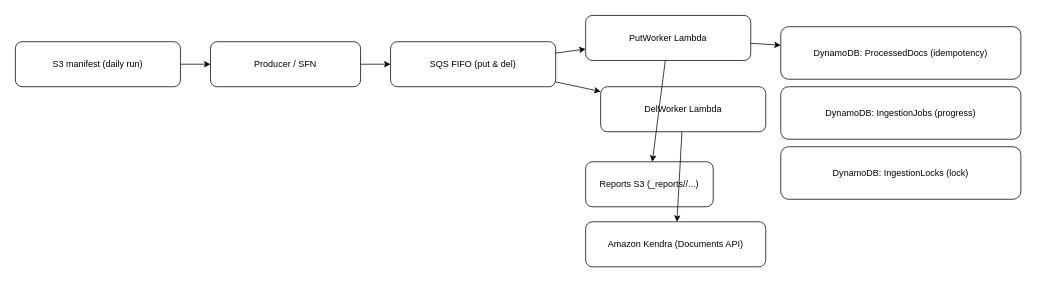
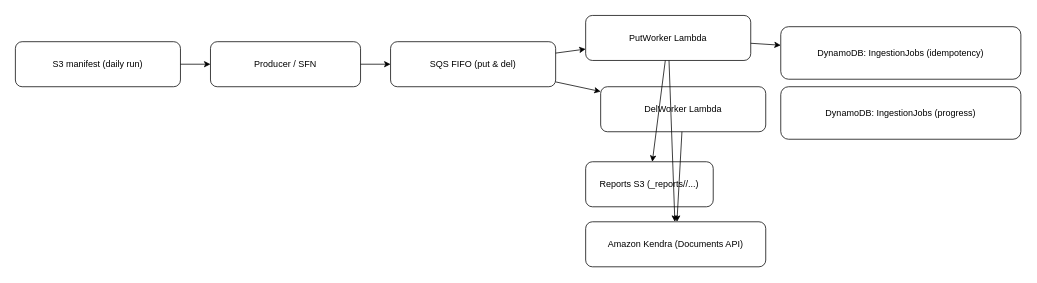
node "DynamoDB: ProcessedDocs (idempotency)": label "DynamoDB: ProcessedDocs (idempotency)" -> "DynamoDB: IngestionJobs (idempotency)"
edge "PutWorker Lambda" -> "Amazon Kendra (Documents API)": added
node "DynamoDB: IngestionLocks (lock)": removed
